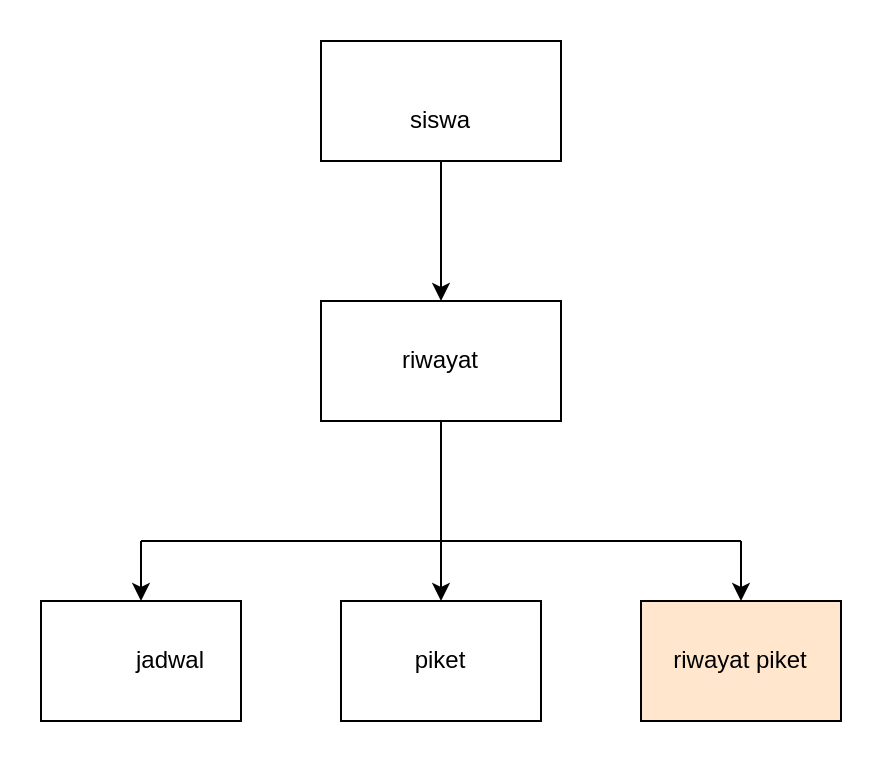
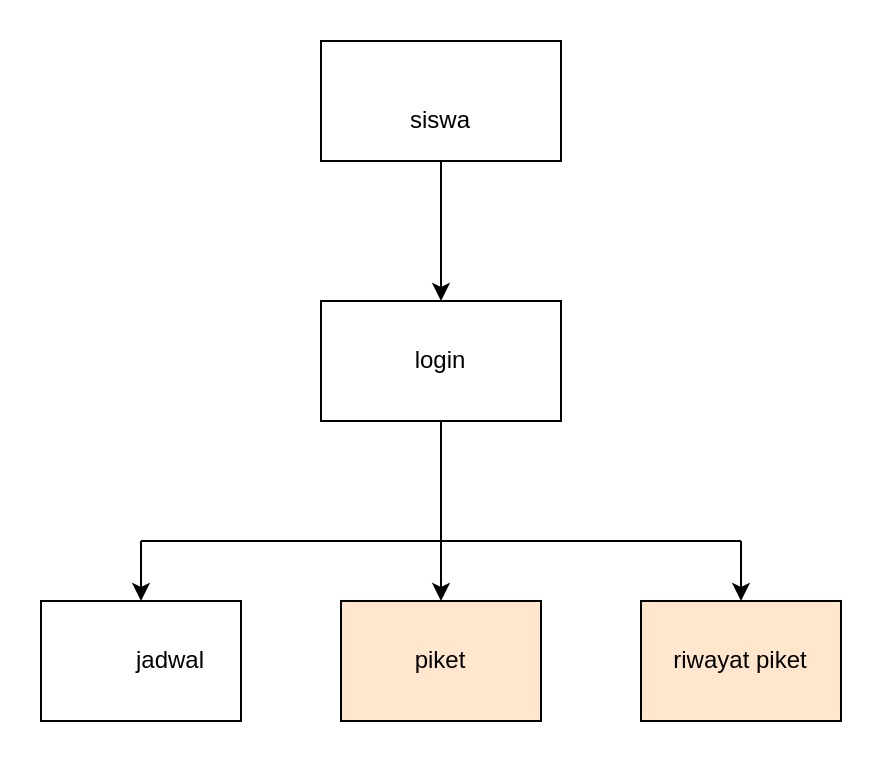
node "riwayat": label "riwayat" -> "login"
node "piket": fillcolor #ffffff -> #ffe6cc
